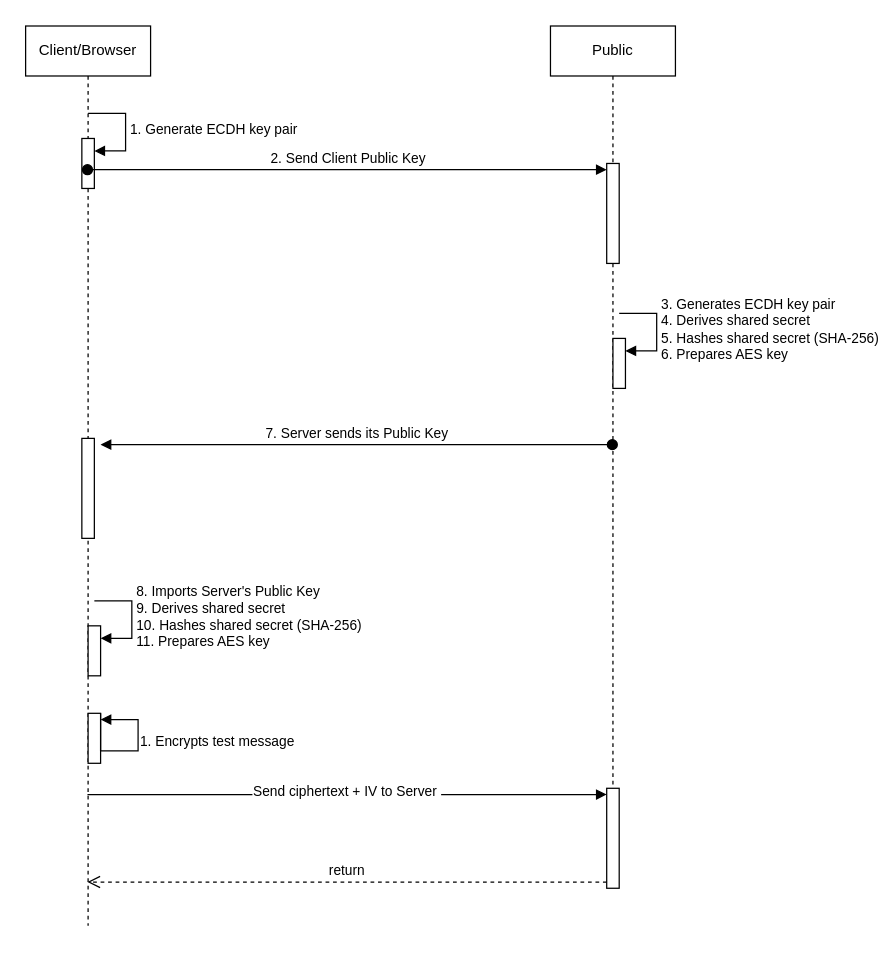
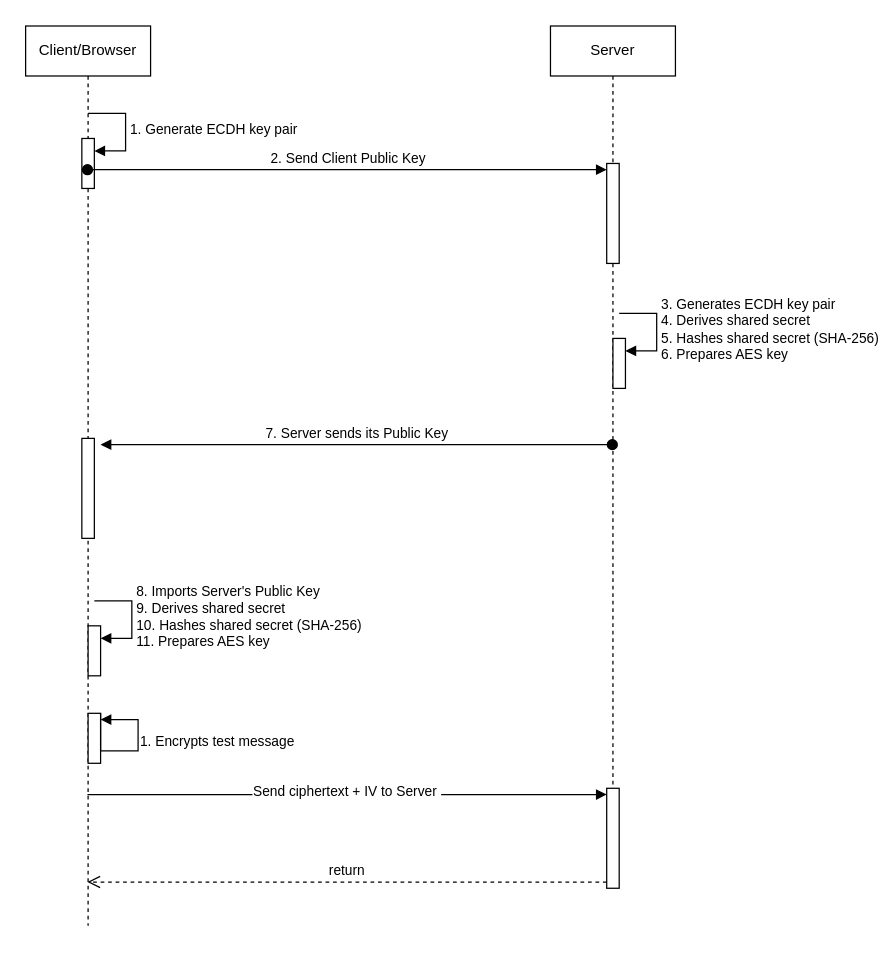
node "Public": label "Public" -> "Server"
